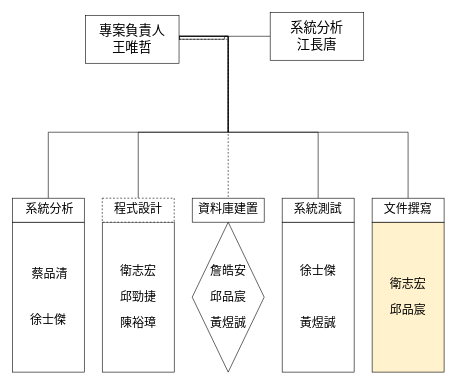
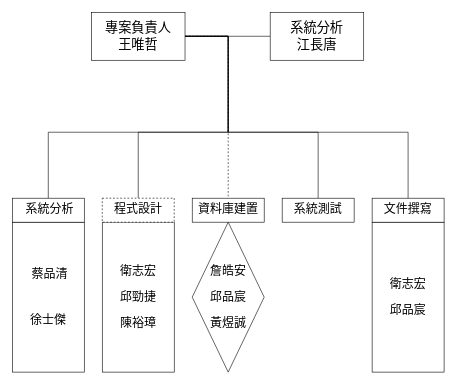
node "專案負責人 王唯哲": moved (132, 39) -> (138, 36)
node "徐士傑 黃煜誠": removed
node "衛志宏 邱品宸": fillcolor #fff2cc -> #ffffff
